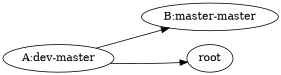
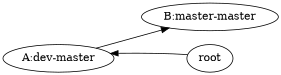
edge "A:dev-master" -> "root": reversed
